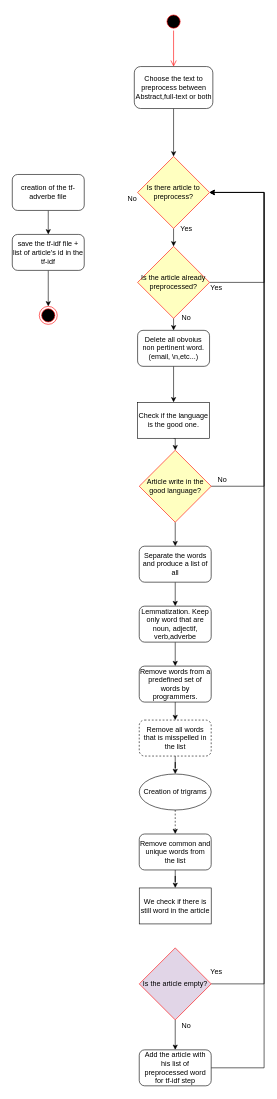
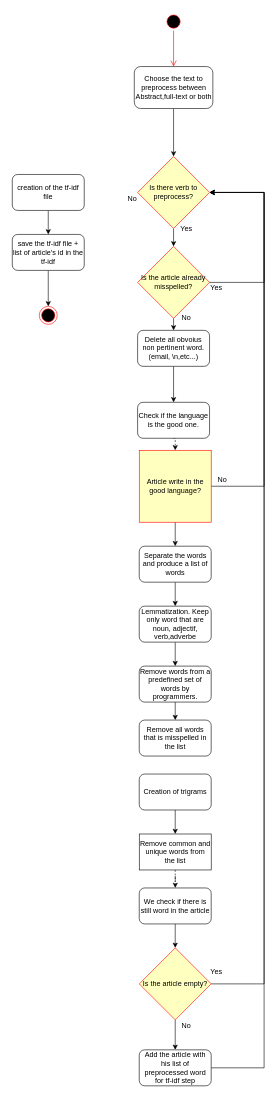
node "creation of the tf-adverbe file": label "creation of the tf-adverbe file" -> "creation of the tf-idf file"
node "Is there article to preprocess?": label "Is there article to preprocess?" -> "Is there verb to preprocess?"
node "Is the article already preprocessed?": label "Is the article already preprocessed?" -> "Is the article already misspelled?"
node "Check if the language is the good one.": shape rectangle -> rounded rectangle
edge "Check if the language is the good one." -> "Article write in the good language?": style solid -> dashed
node "Article write in the good language?": shape diamond -> rectangle
node "Separate the words and produce a list of all": label "Separate the words and produce a list of all" -> "Separate the words and produce a list of words"
node "Remove all words that is misspelled in the list": style dashed -> solid
edge "Remove all words that is misspelled in the list" -> "Creation of trigrams": removed
node "Creation of trigrams": shape ellipse -> rounded rectangle
edge "Creation of trigrams" -> "Remove common and unique words from the list": style dashed -> solid
node "Remove common and unique words from the list": shape rounded rectangle -> rectangle
edge "Remove common and unique words from the list" -> "We check if there is still word in the article": style solid -> dashed
node "We check if there is still word in the article": shape rectangle -> rounded rectangle
edge "We check if there is still word in the article" -> "Is the article empty?": added
node "Is the article empty?": fillcolor #e1d5e7 -> #ffffc0
